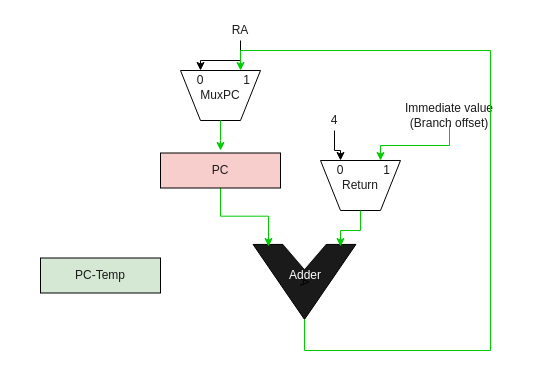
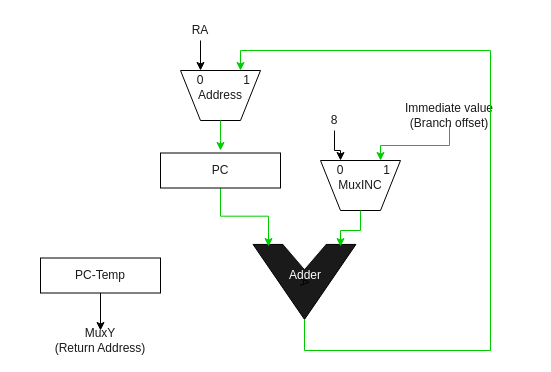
node "RA": moved (241, 31) -> (201, 31)
node "MuxPC": label "MuxPC" -> "Address"
node "4": label "4" -> "8"
node "PC": fillcolor #f8cecc -> #ffffff
node "Return": label "Return" -> "MuxINC"
node "PC-Temp": fillcolor #d5e8d4 -> #ffffff
edge "PC-Temp" -> "MuxY (Return Address)": added
node "MuxY (Return Address)": added
